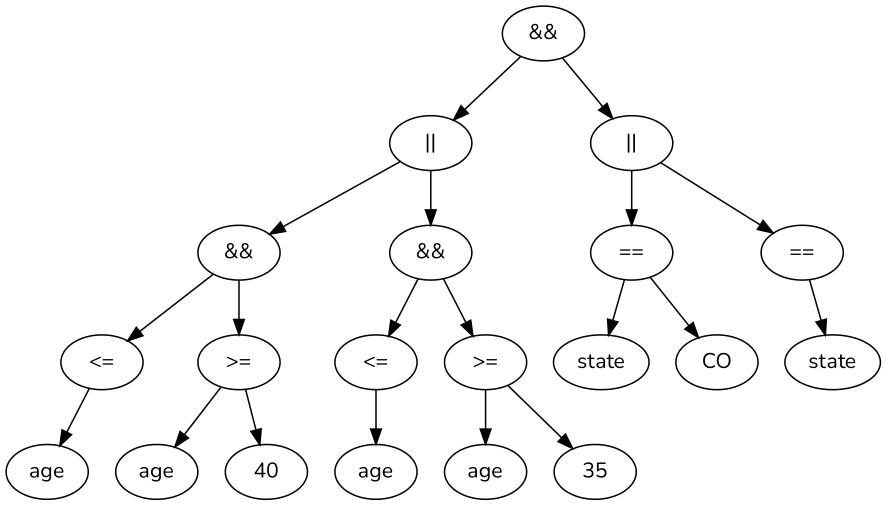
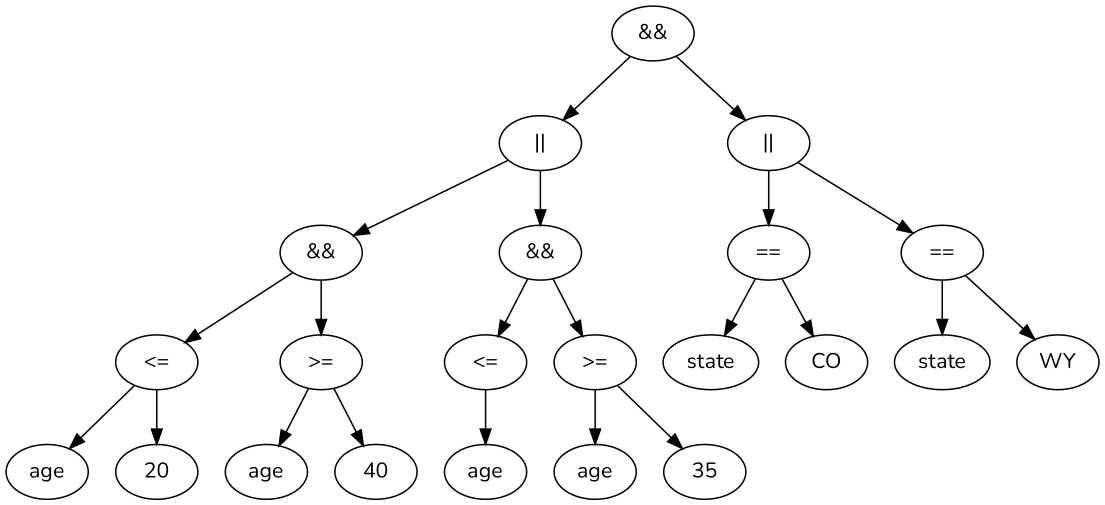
node "WY": added
node "20": added
